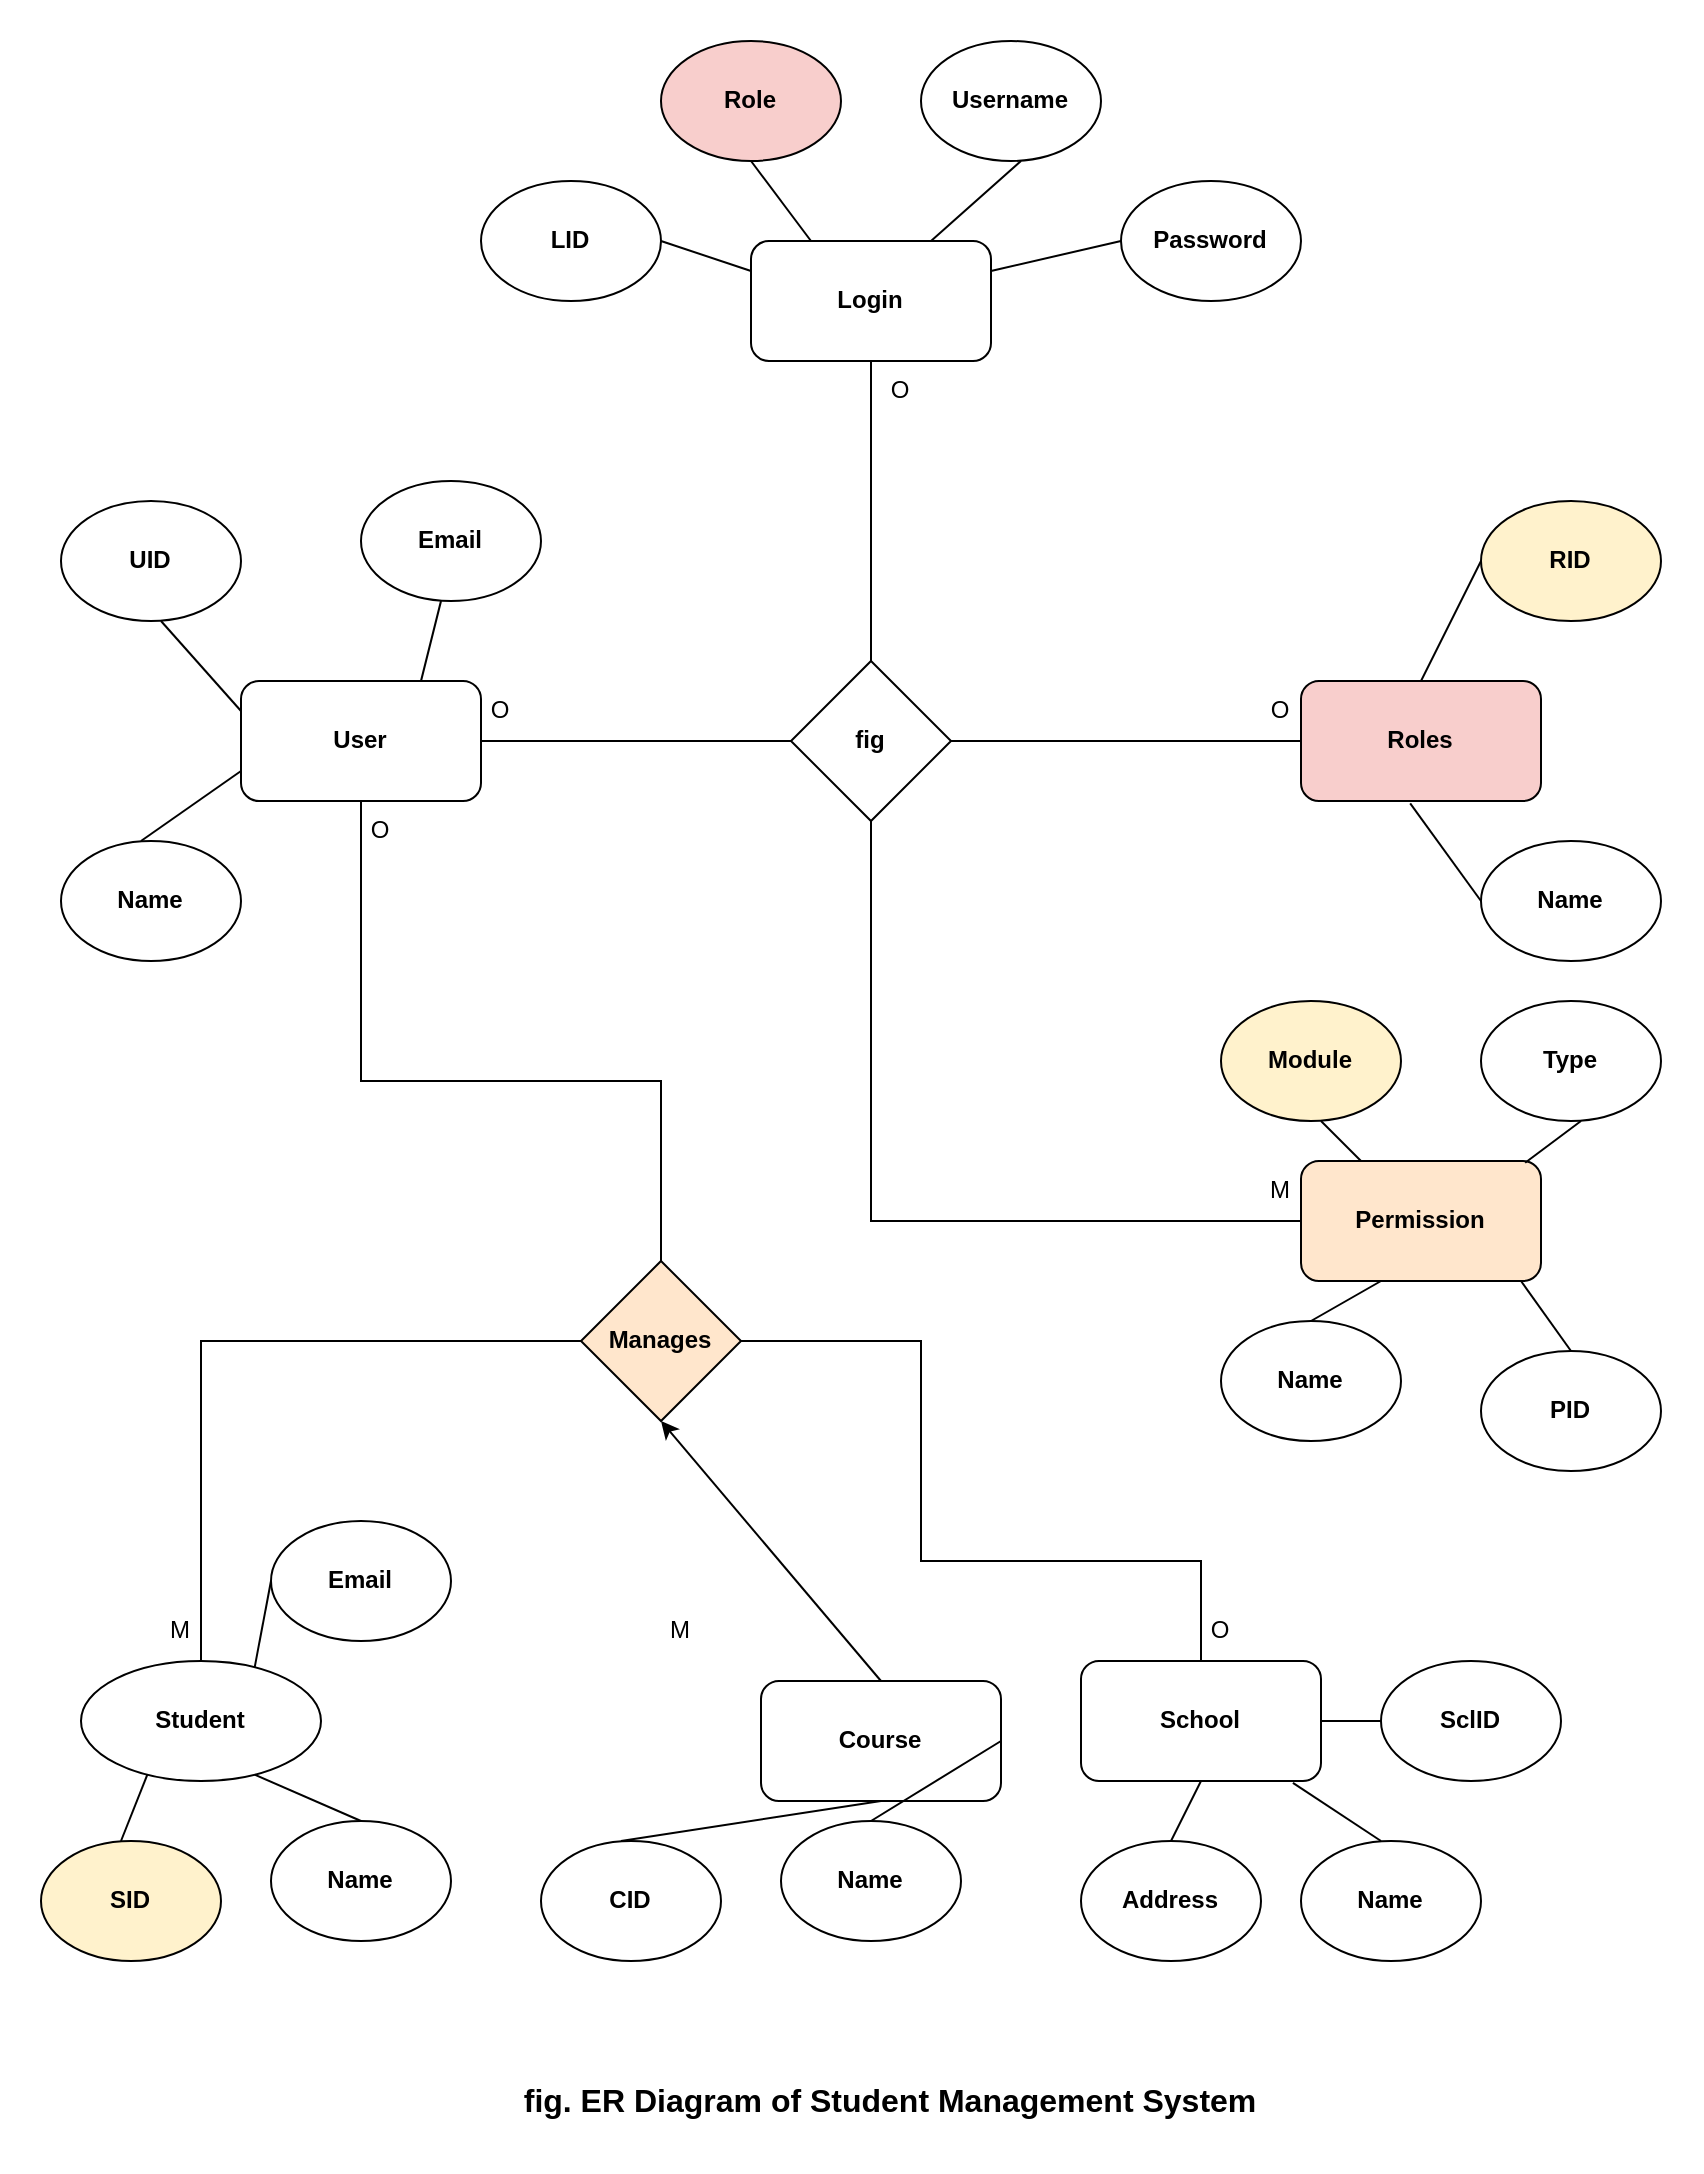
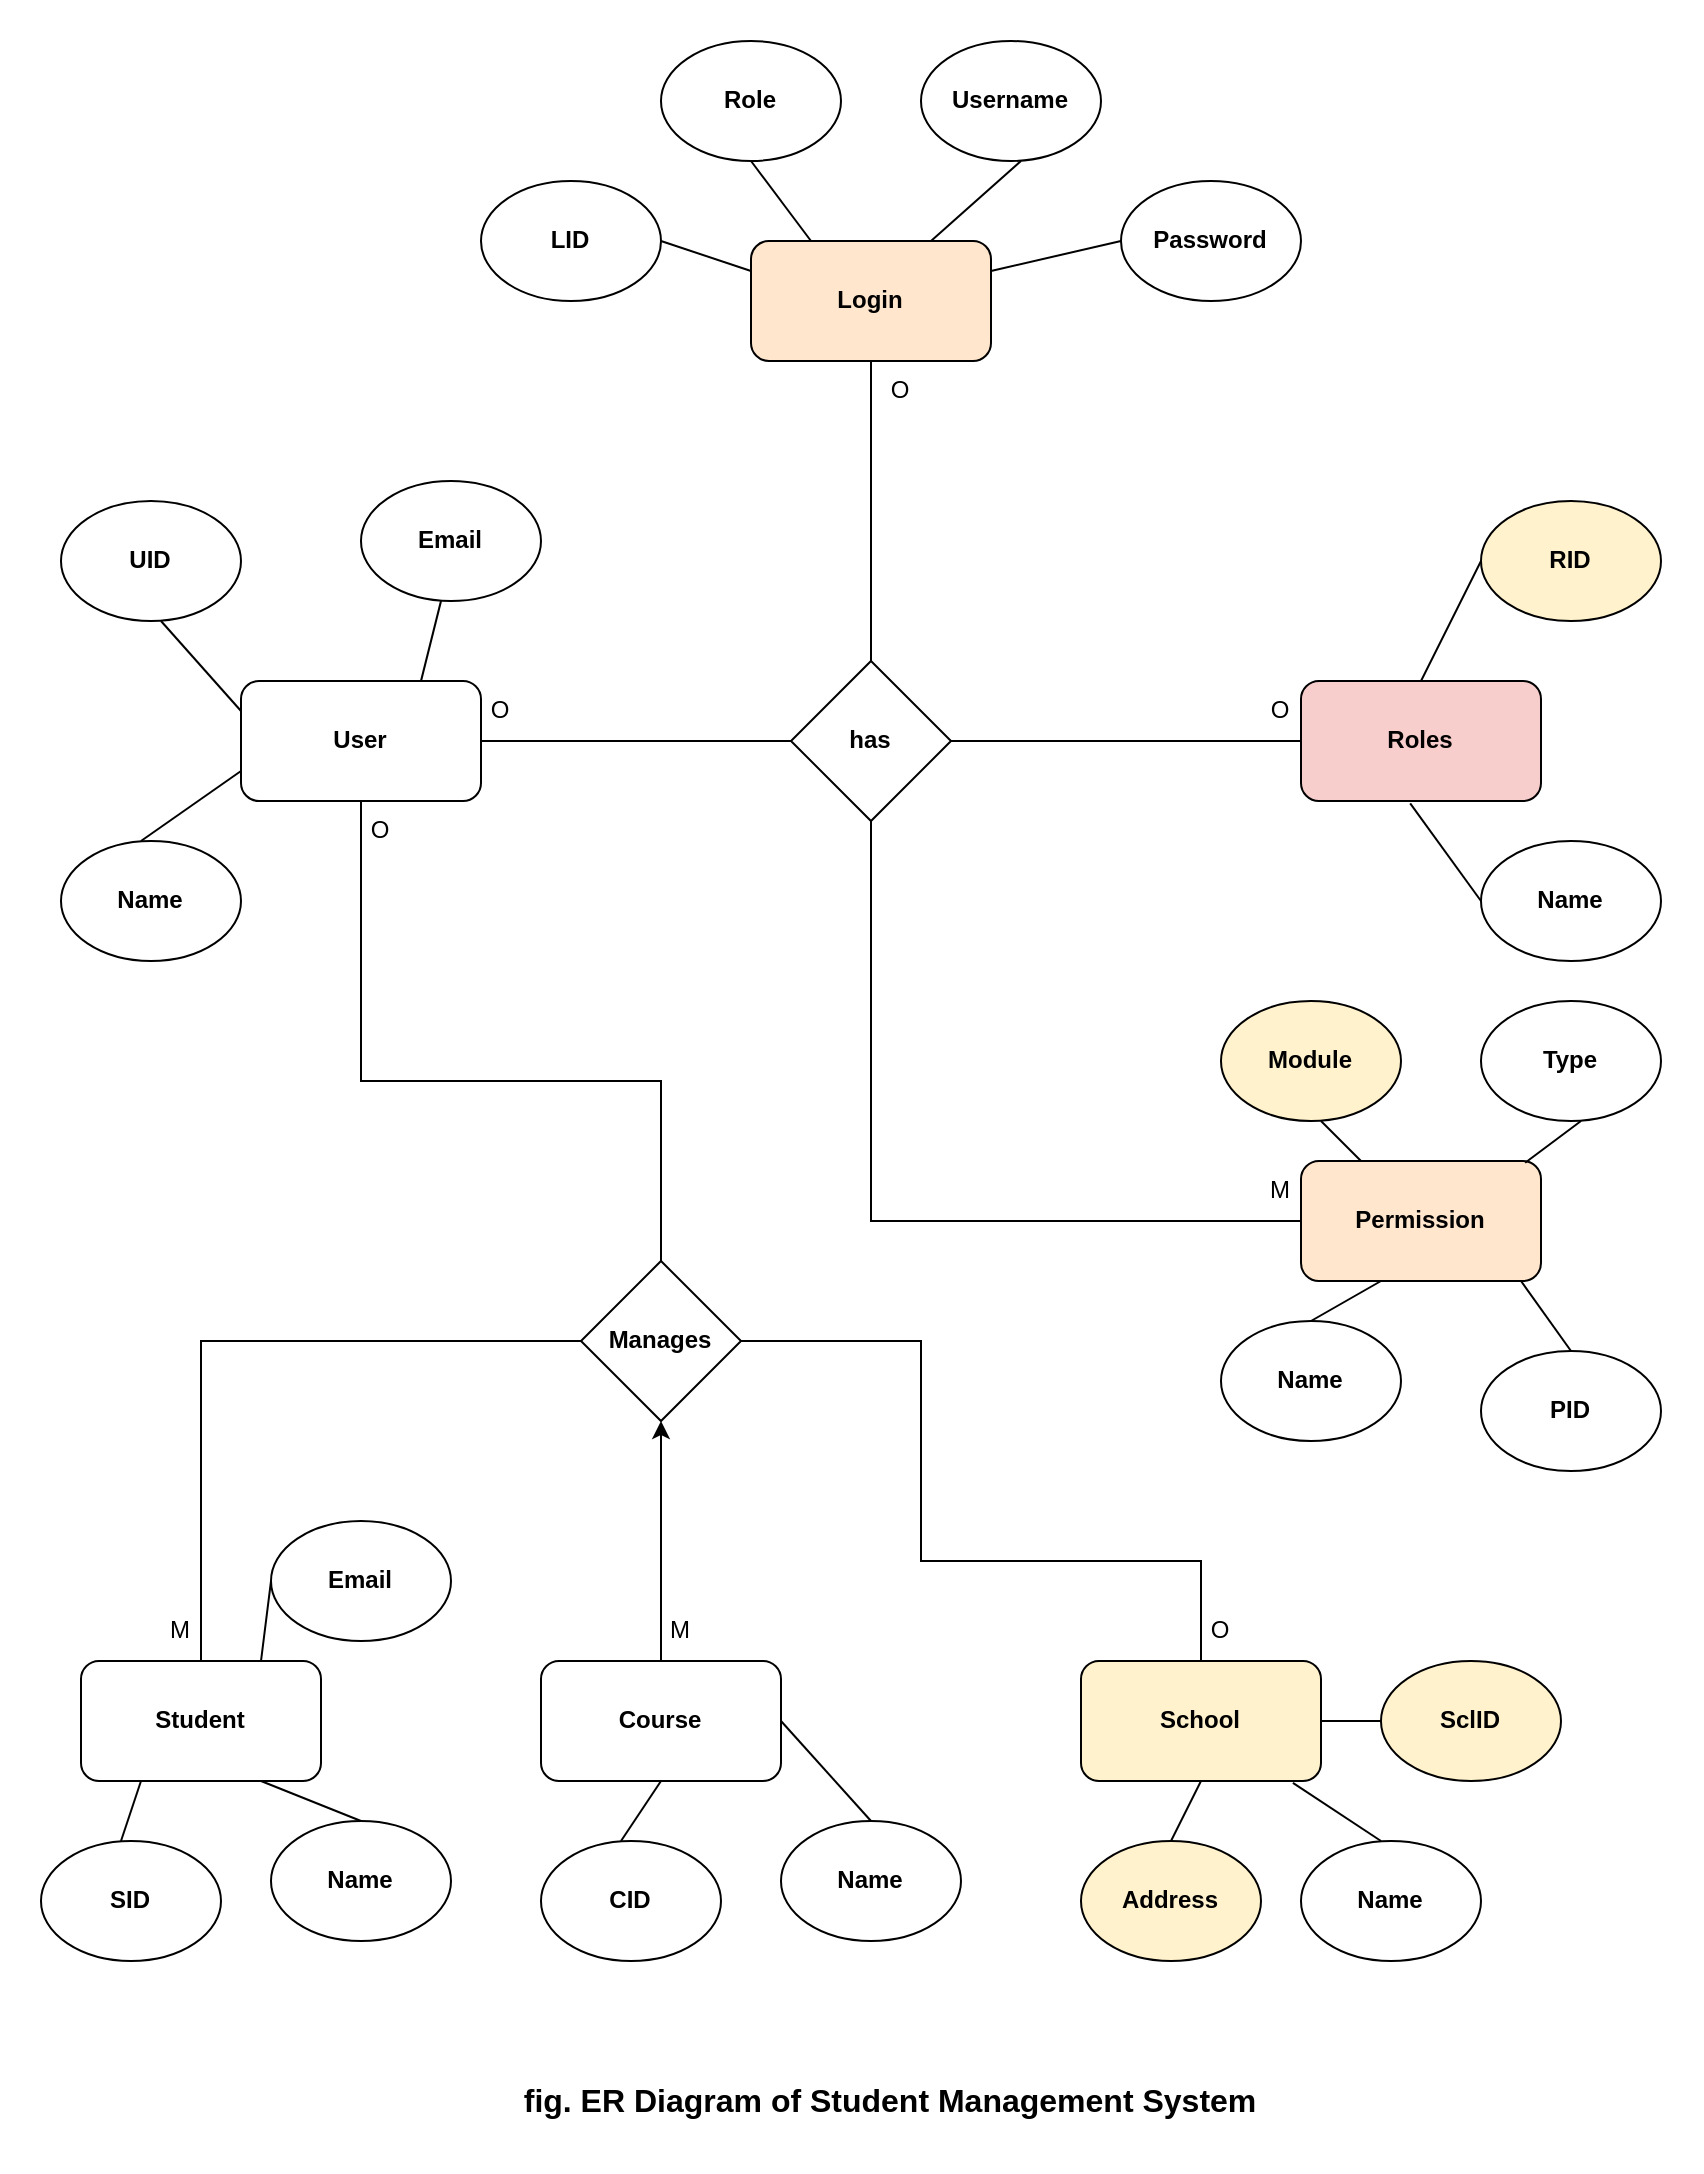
node "Role": fillcolor #f8cecc -> #ffffff
node "Login": fillcolor #ffffff -> #ffe6cc
node "fig": label "fig" -> "has"
node "Manages": fillcolor #ffe6cc -> #ffffff
node "Student": shape ellipse -> rounded rectangle
node "School": fillcolor #ffffff -> #fff2cc
node "SclID": fillcolor #ffffff -> #fff2cc
node "Course": moved (881, 1741) -> (661, 1721)
node "SID": fillcolor #fff2cc -> #ffffff
node "Address": fillcolor #ffffff -> #fff2cc
